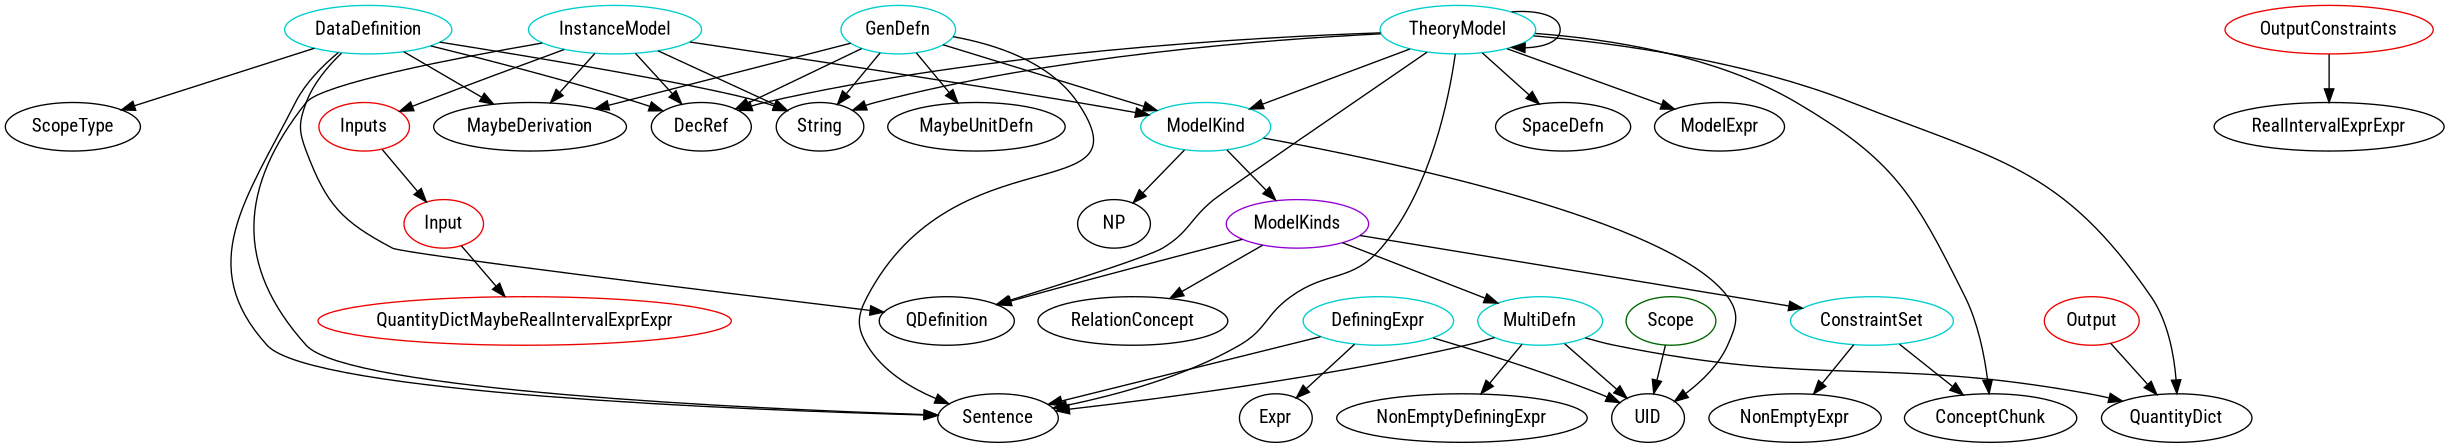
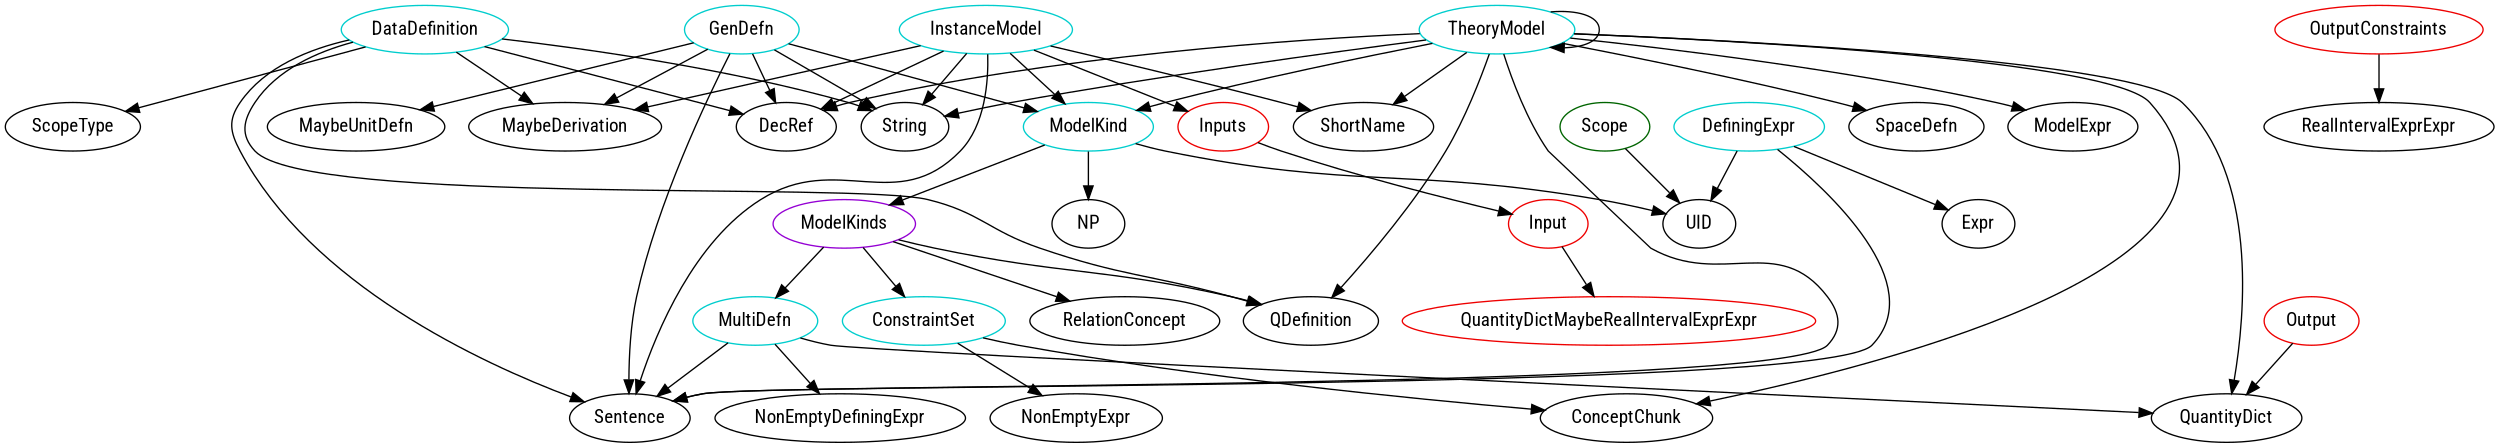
node "ShortName": added
edge "MultiDefn" -> "UID": removed
